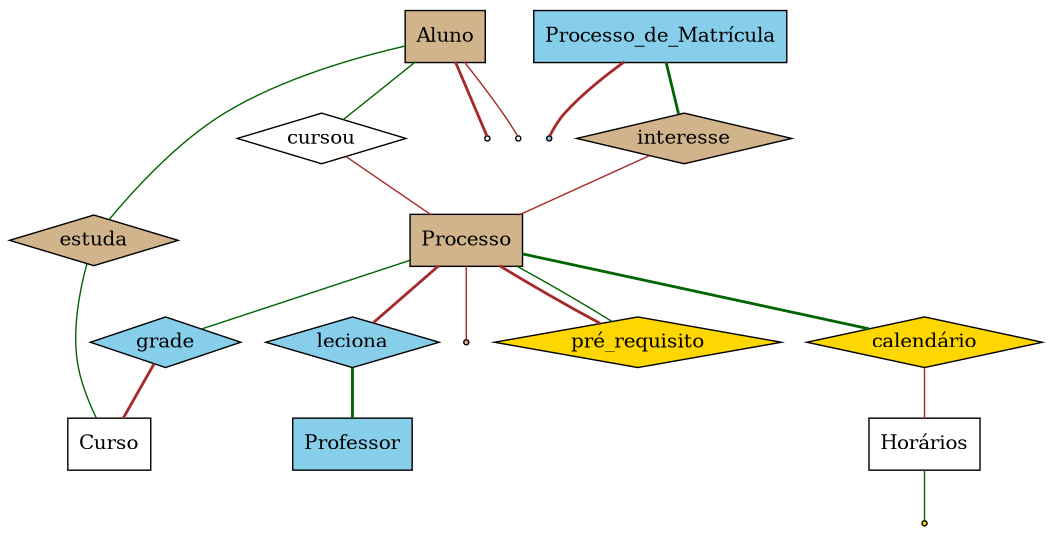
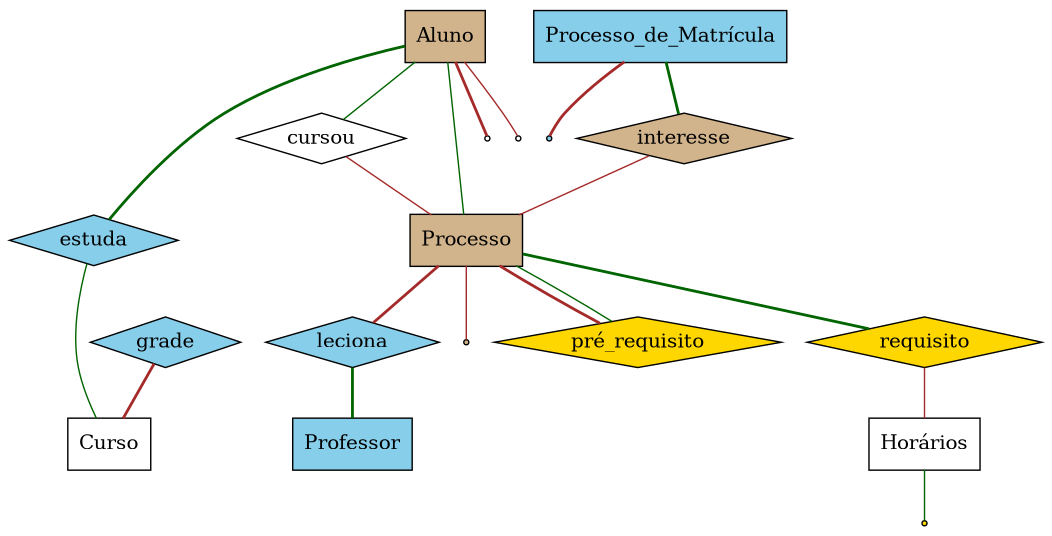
edge "Aluno" -- "estuda": style solid -> bold
node "estuda": fillcolor tan -> skyblue
edge "Processo" -- "grade": now "Processo" -- "Aluno"
node "calendário": label "calendário" -> "requisito"
